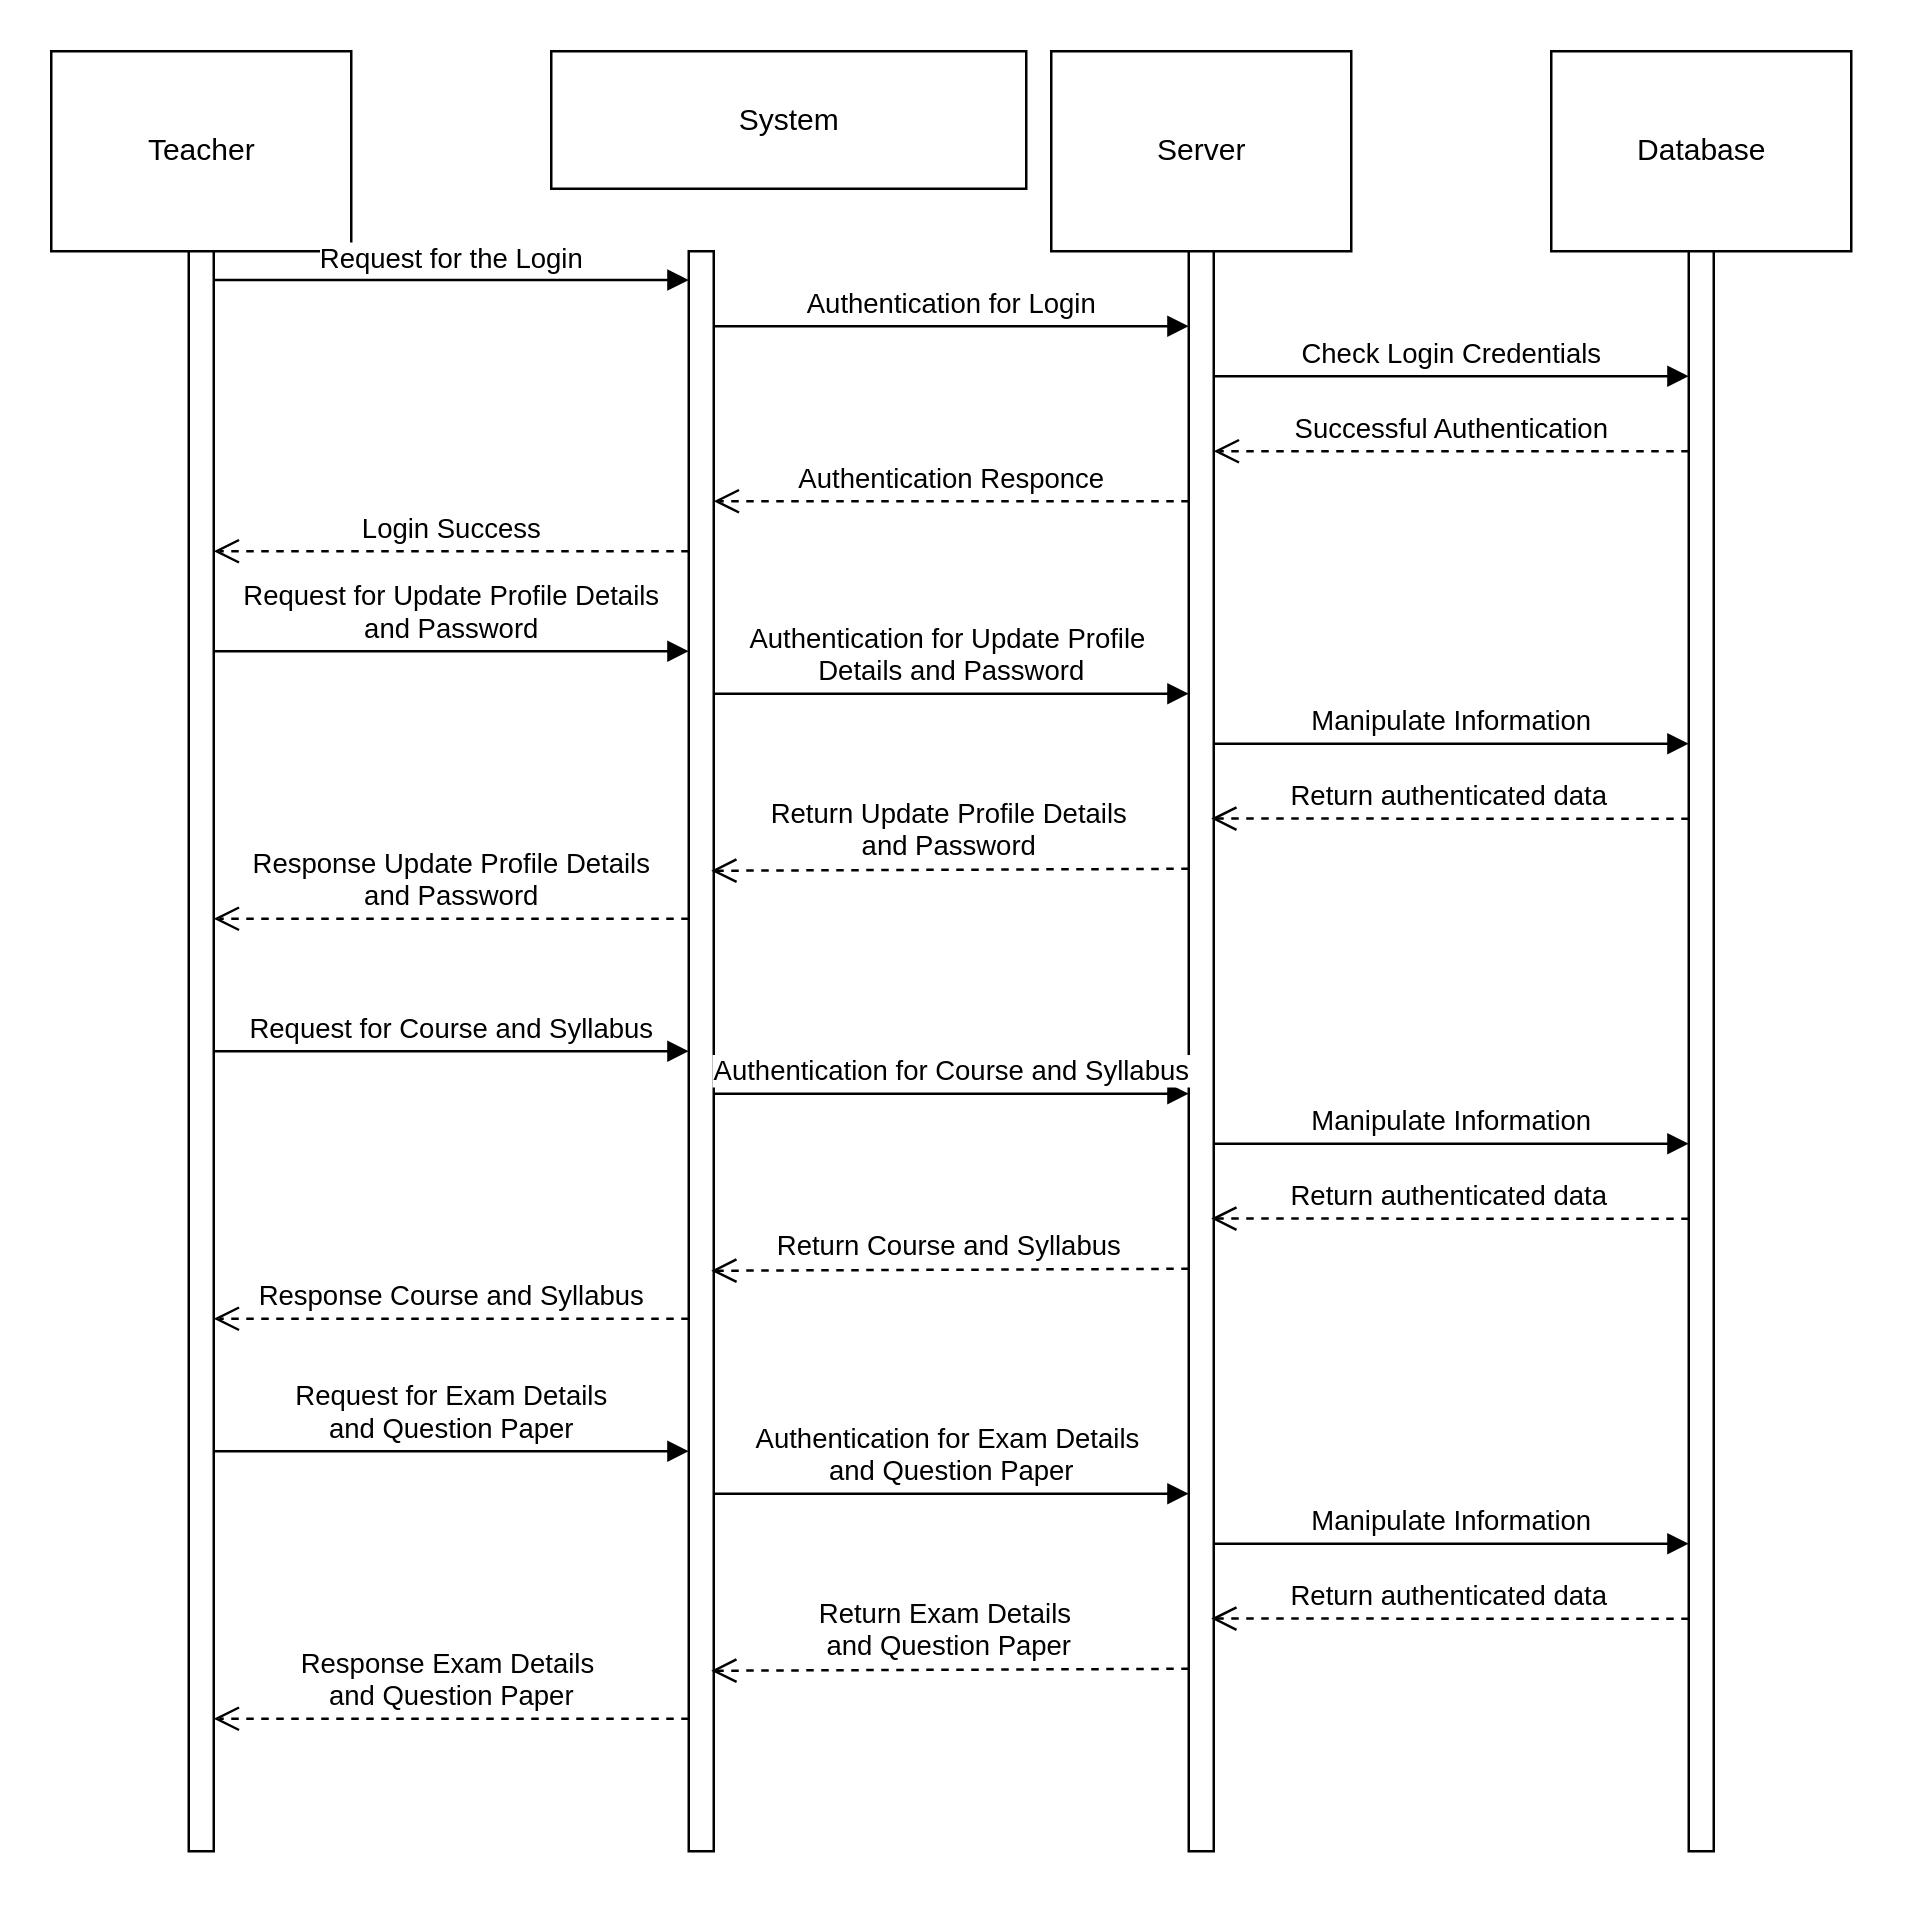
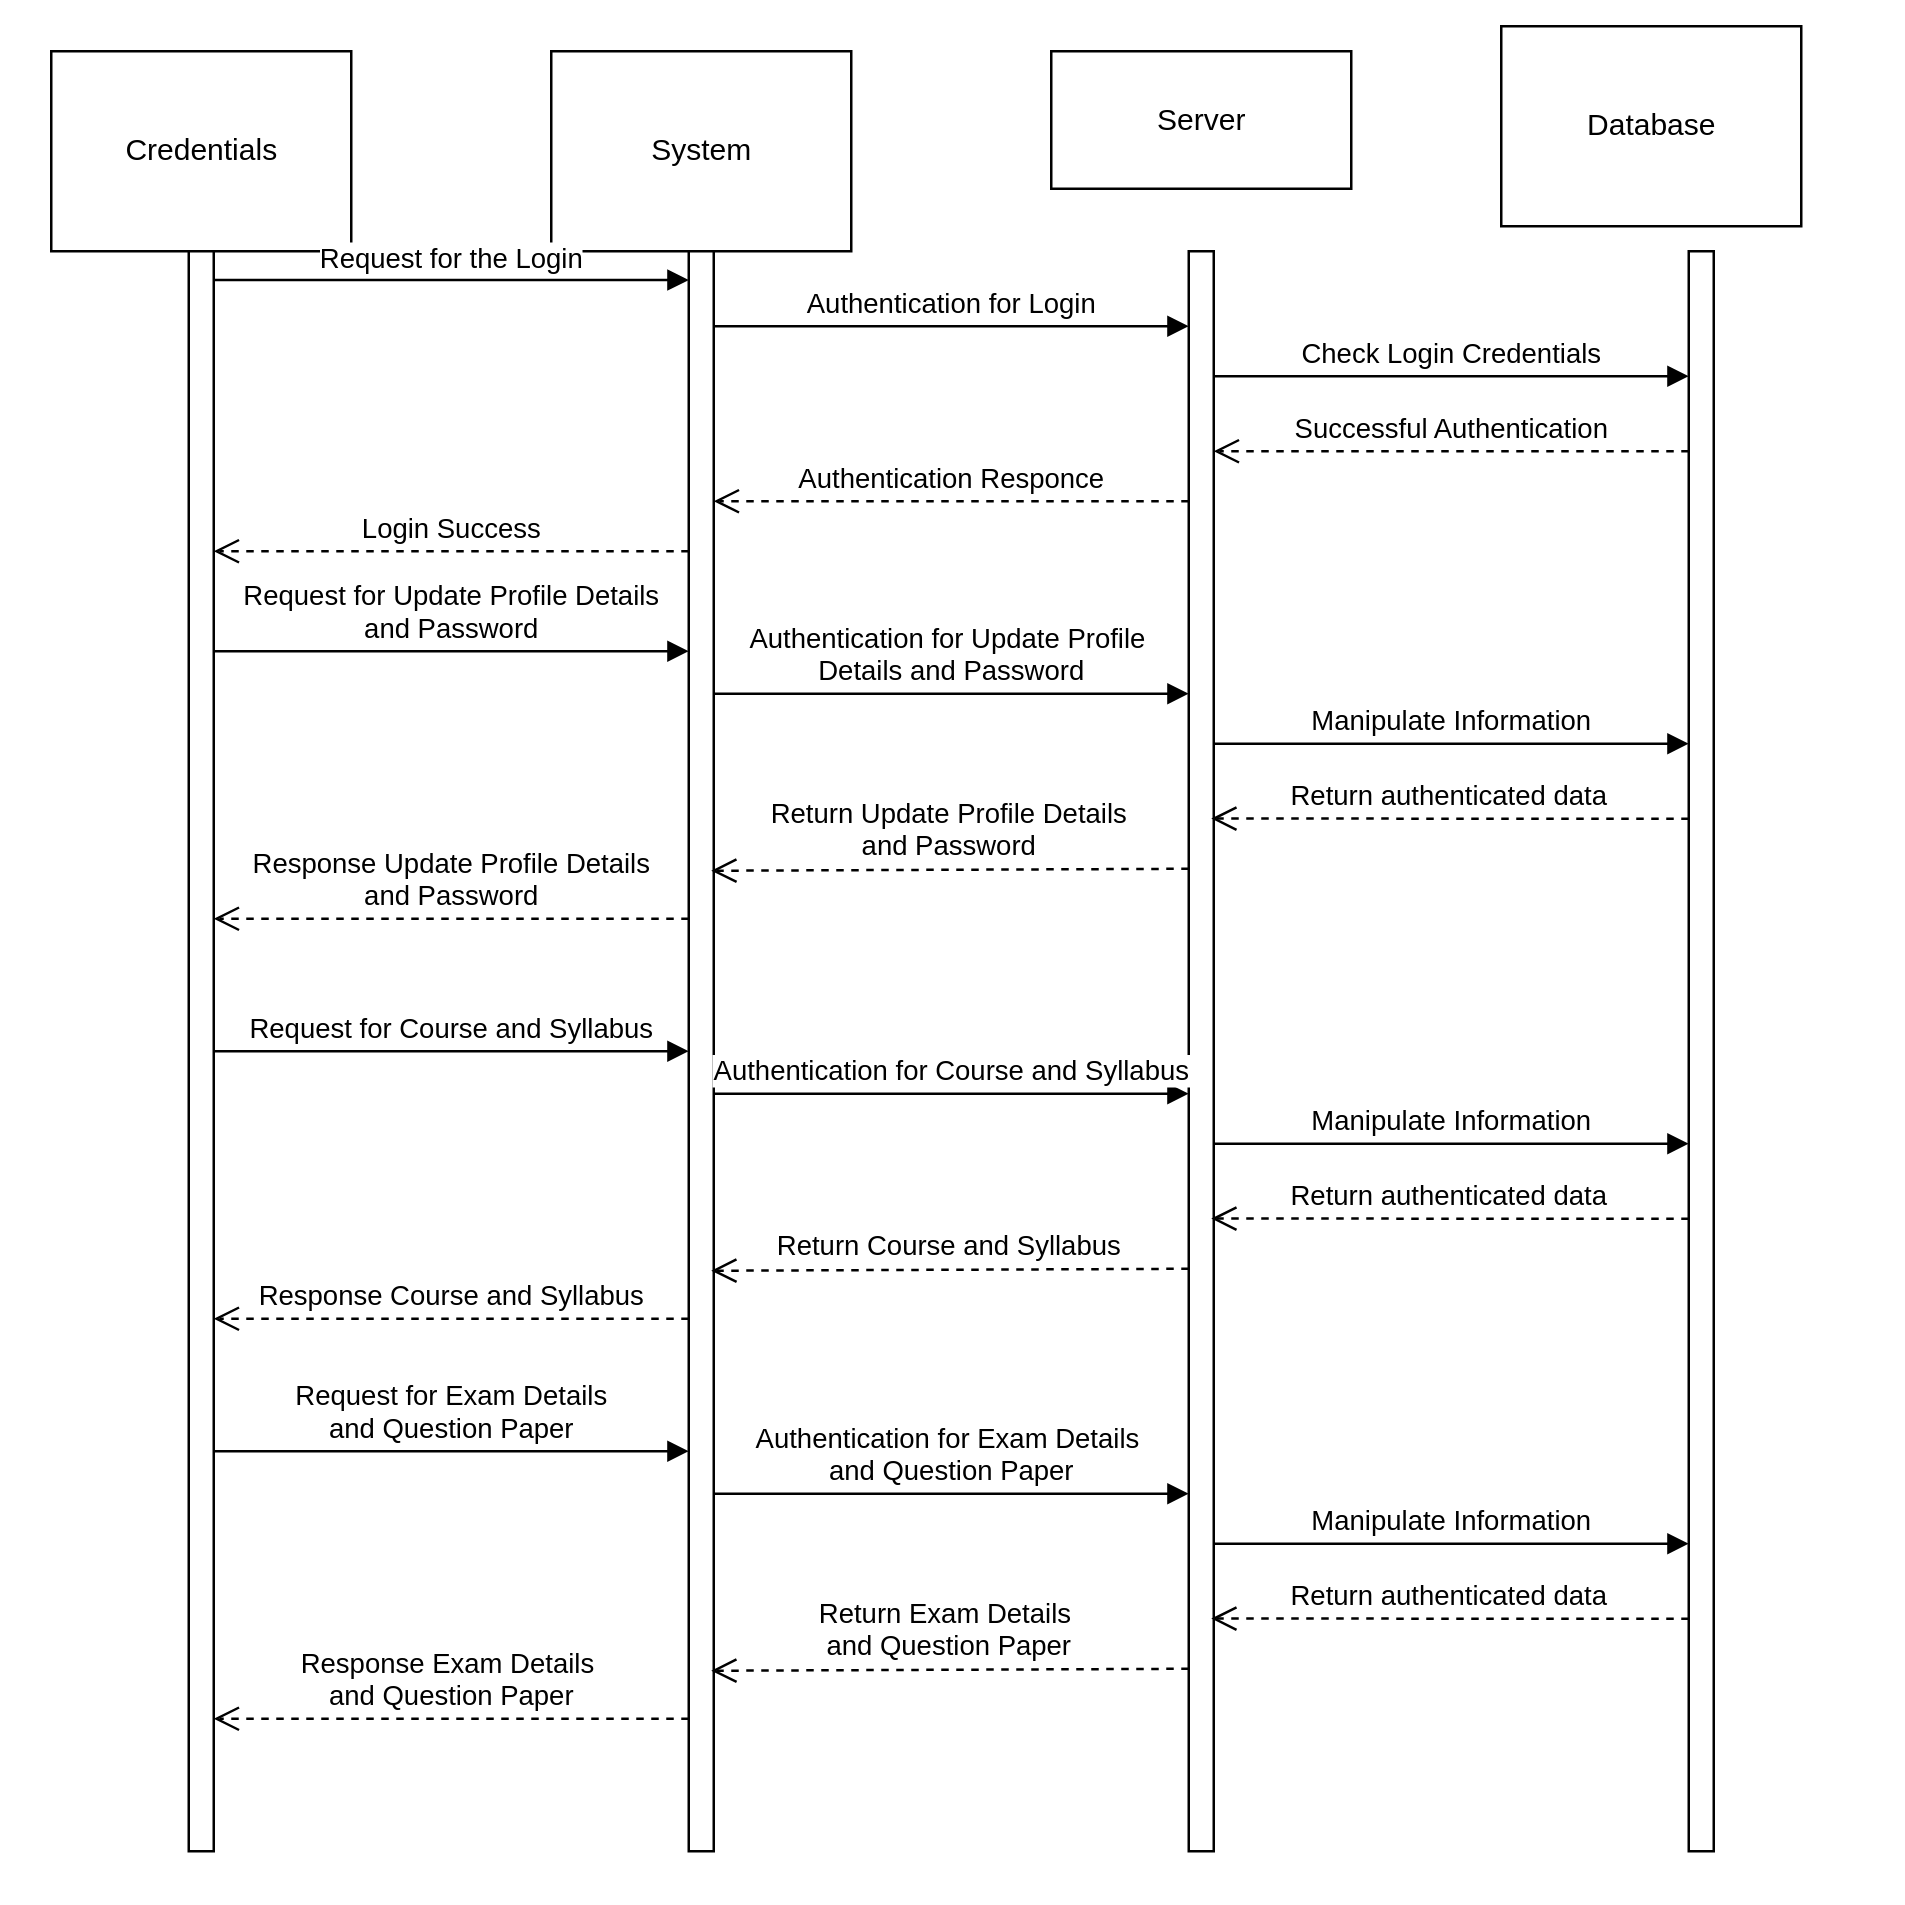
node "System": size 475x138 -> 300x200
node "Teacher": label "Teacher" -> "Credentials"
node "Server": size 300x200 -> 300x138
node "Database": moved (1701, 151) -> (1651, 126)
